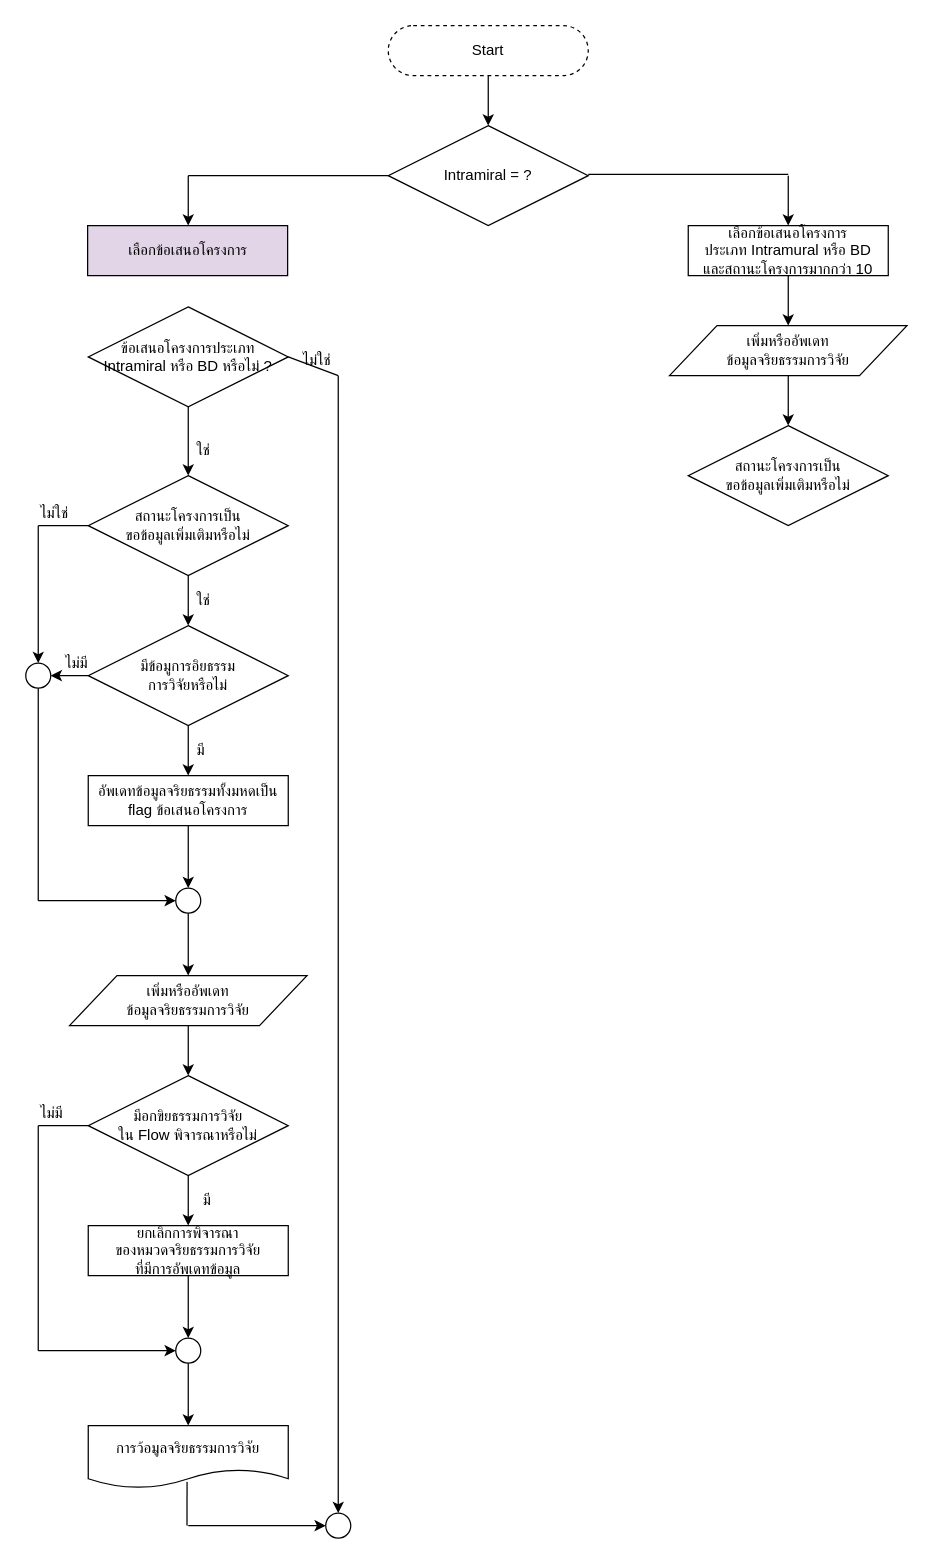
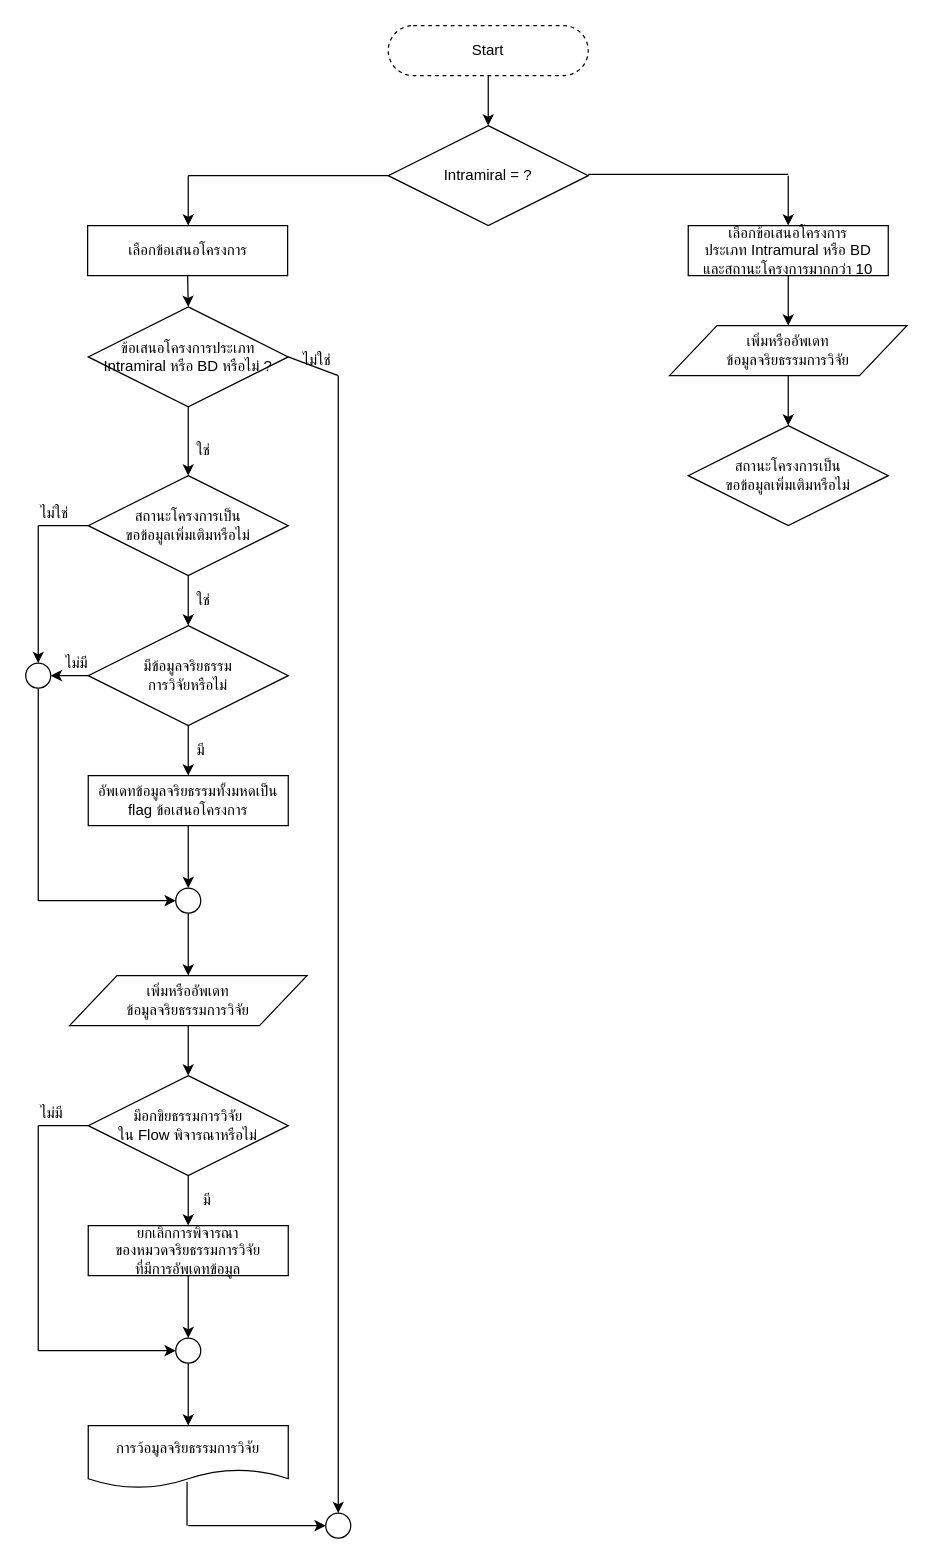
node "เลือกข้อเสนอโครงการ": fillcolor #e1d5e7 -> #ffffff
edge "เลือกข้อเสนอโครงการ" -> "ข้อเสนอโครงการประเภท Intramiral หรือ BD หรือไม่ ?": added
node "มีข้อมูการอิยธรรม การวิจัยหรือไม่": label "มีข้อมูการอิยธรรม การวิจัยหรือไม่" -> "มีข้อมูลจริยธรรม การวิจัยหรือไม่"
